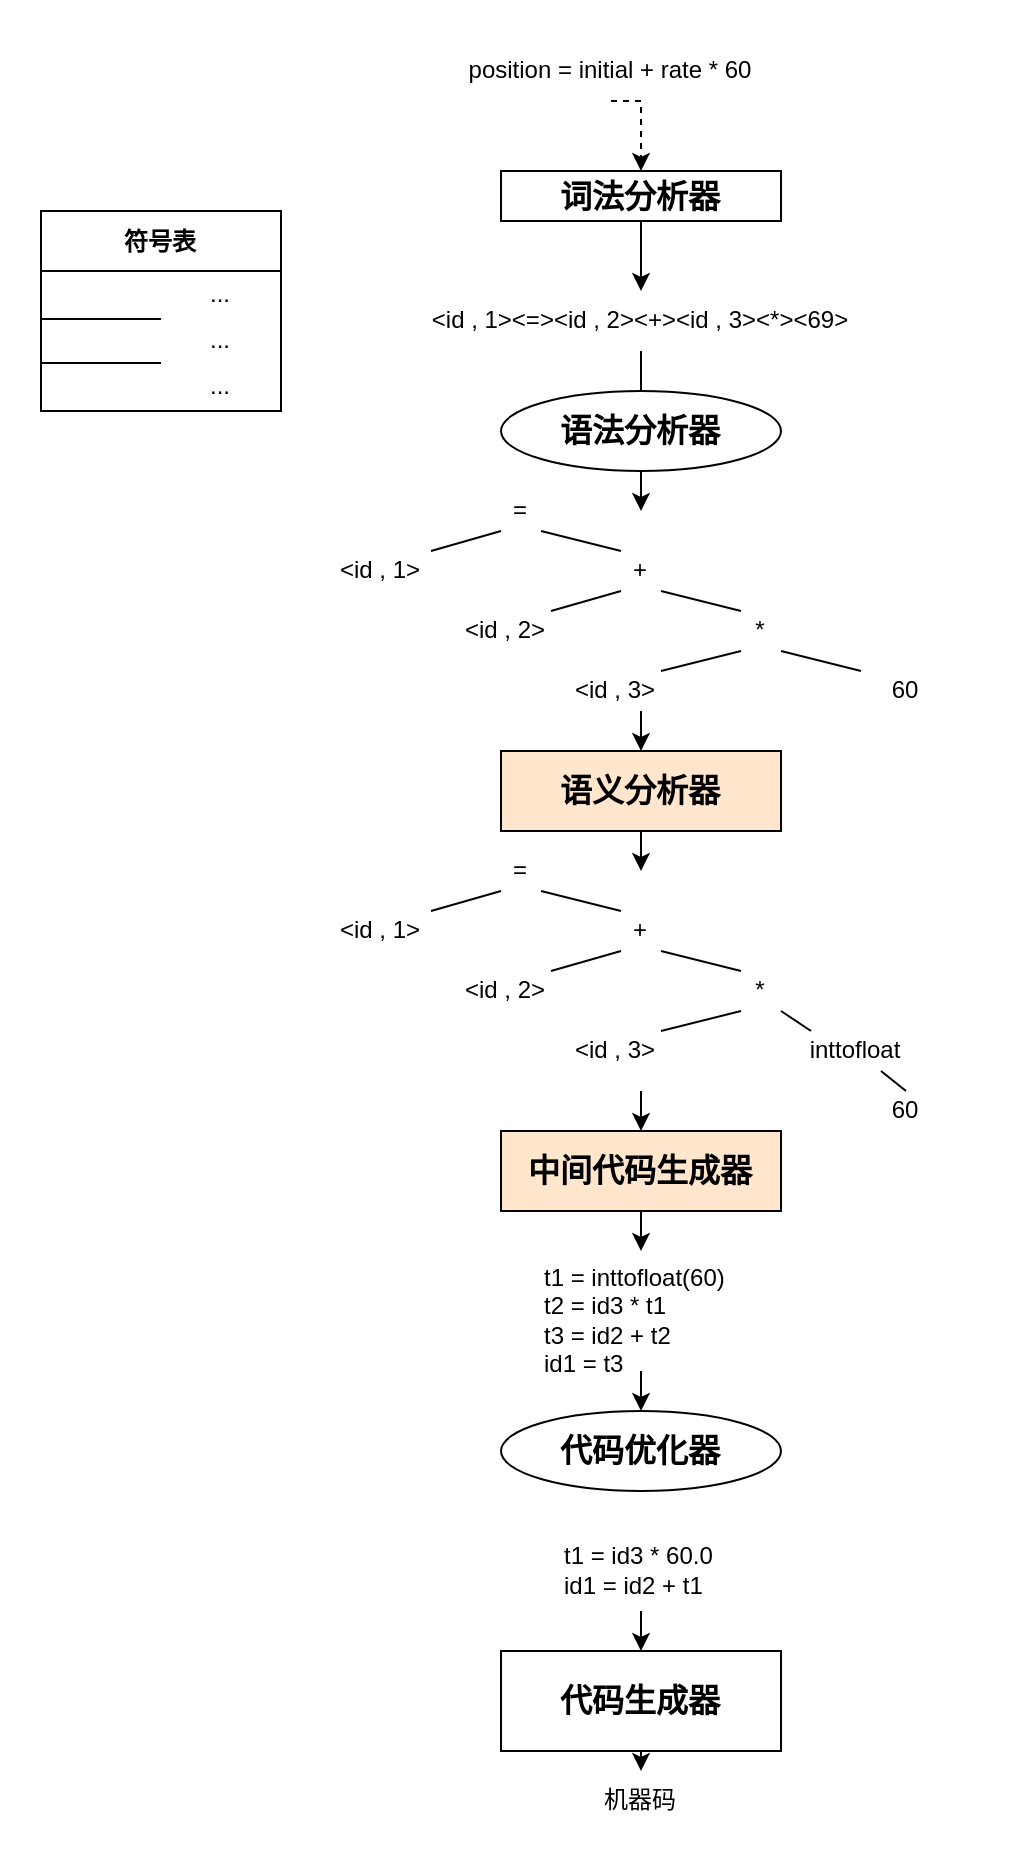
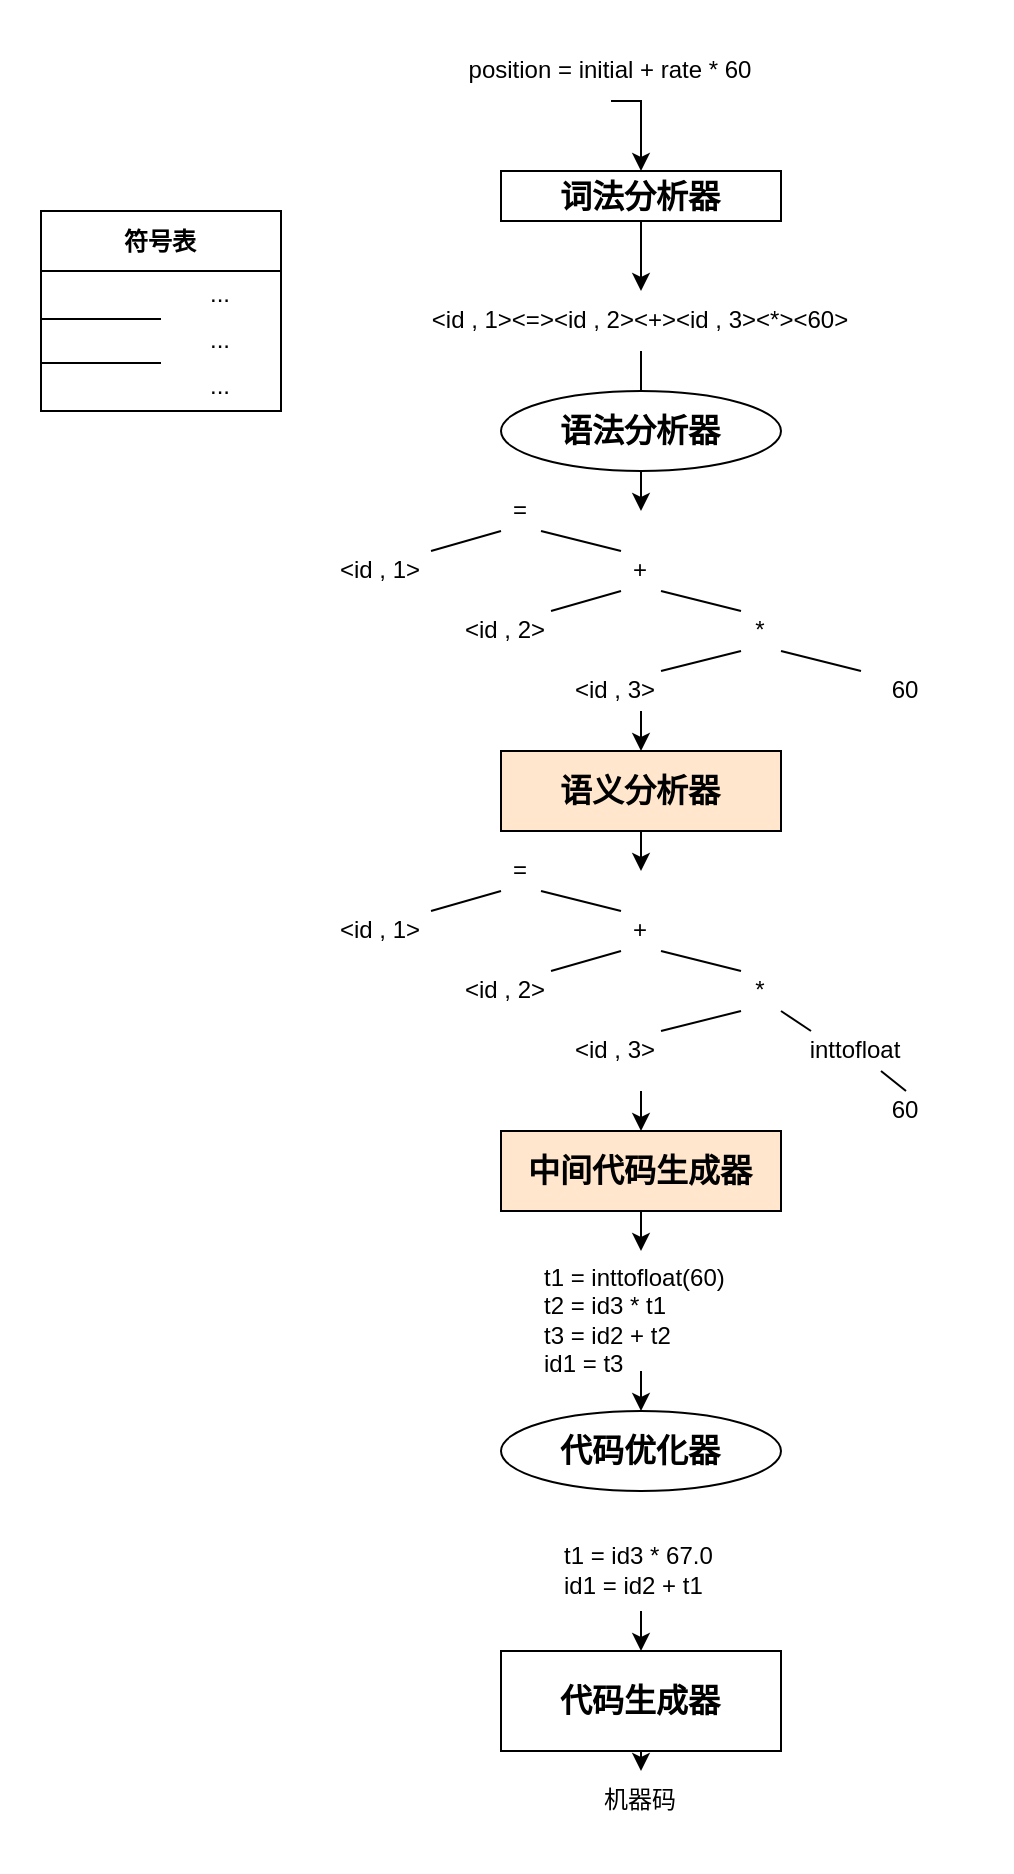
edge "position = initial + rate * 60" -> "词法分析器": style dashed -> solid
node "<id , 1><=><id , 2><+><id , 3><*><69>": label "<id , 1><=><id , 2><+><id , 3><*><69>" -> "<id , 1><=><id , 2><+><id , 3><*><60>"
node "t1 = id3 * 60.0 id1 = id2 + t1": label "t1 = id3 * 60.0 id1 = id2 + t1" -> "t1 = id3 * 67.0 id1 = id2 + t1"
